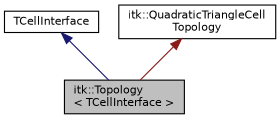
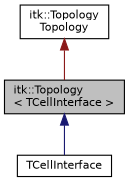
node "itk::QuadraticTriangleCell Topology": label "itk::QuadraticTriangleCell Topology" -> "itk::Topology Topology"
edge "itk::Topology < TCellInterface >" -> "TCellInterface": reversed
